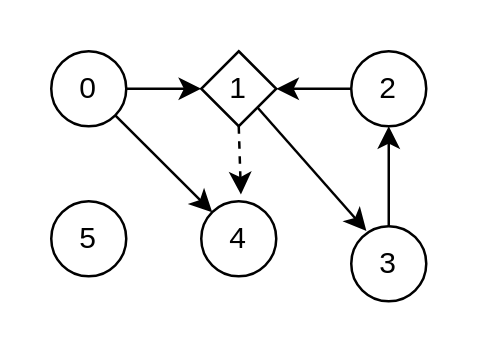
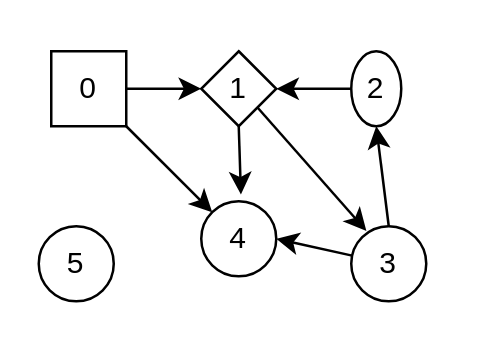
node "0": shape ellipse -> rectangle
node "2": size 75x75 -> 50x75
edge "1" -> "4": style dashed -> solid
node "5": moved (89, 239) -> (76, 264)
edge "3" -> "4": added
